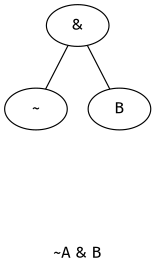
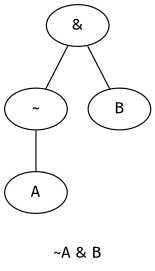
node "A": added
